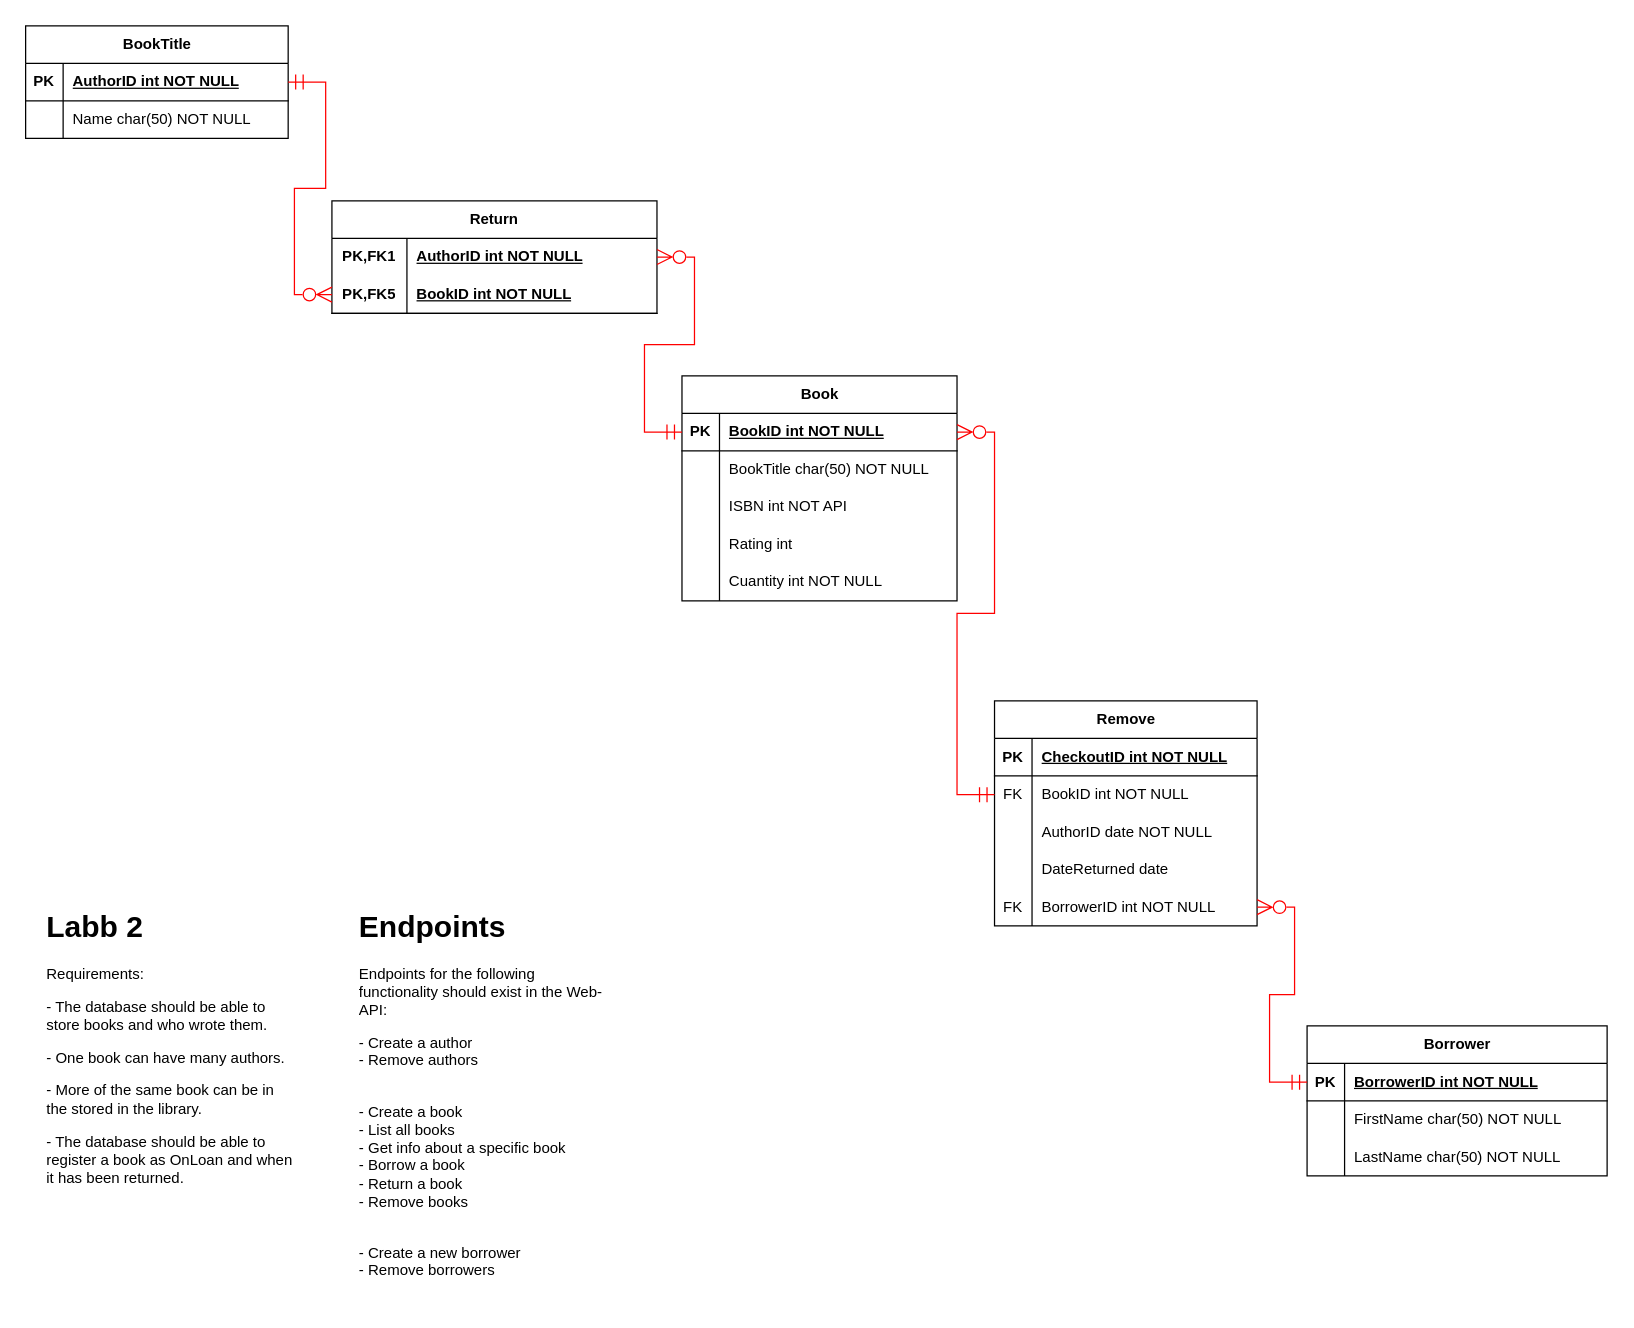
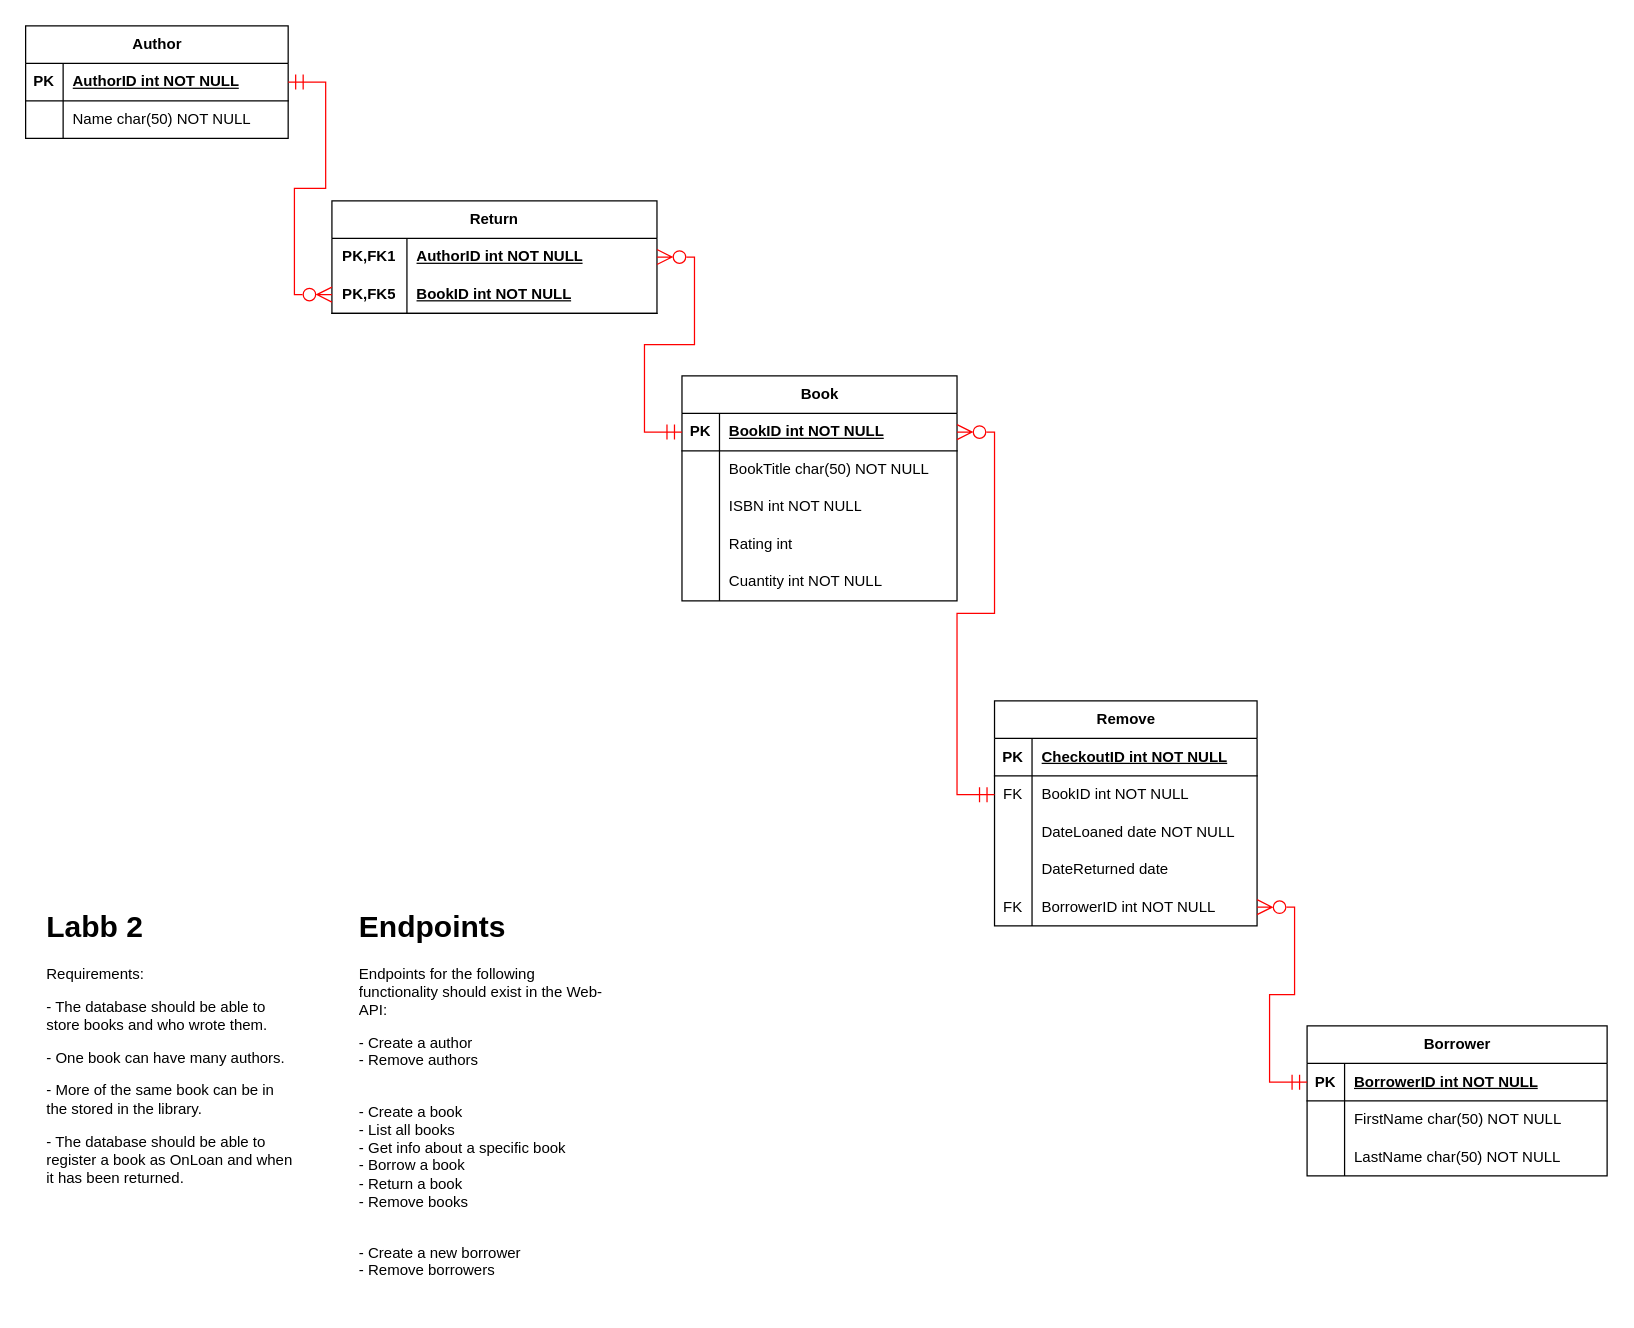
node "BookTitle": label "BookTitle" -> "Author"
node "ISBN int NOT API": label "ISBN int NOT API" -> "ISBN int NOT NULL"
node "AuthorID date NOT NULL": label "AuthorID date NOT NULL" -> "DateLoaned date NOT NULL"
